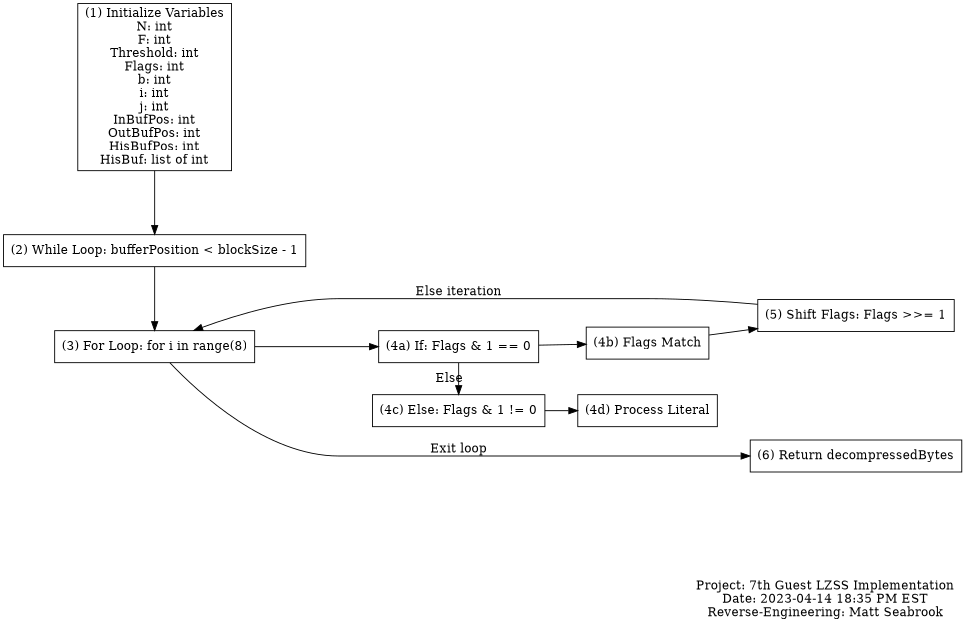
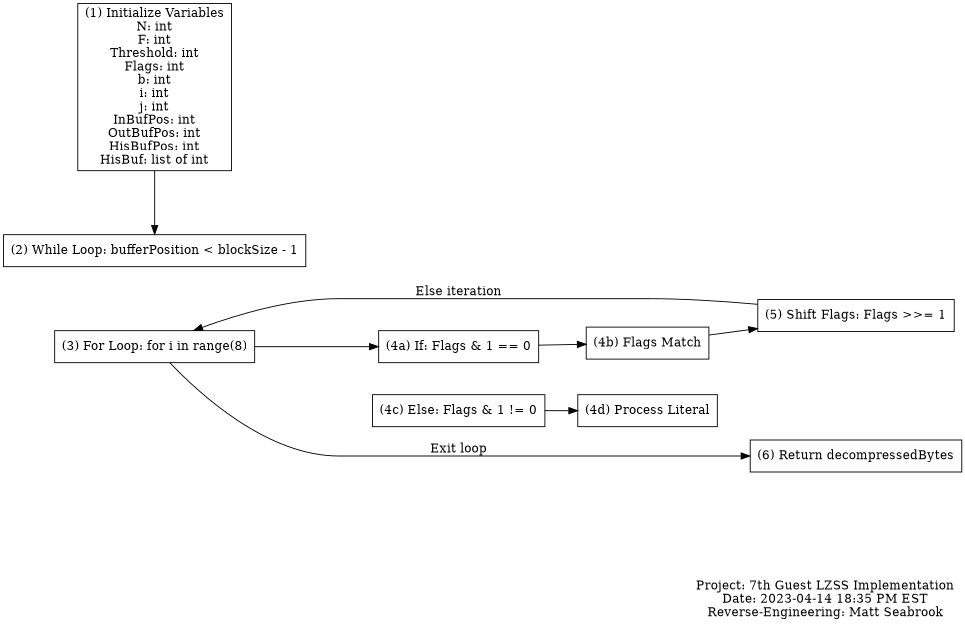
edge "(2) While Loop: bufferPosition < blockSize - 1" -> "(3) For Loop: for i in range(8)": removed
edge "(4a) If: Flags & 1 == 0" -> "(4c) Else: Flags & 1 != 0": removed, label "Else"
